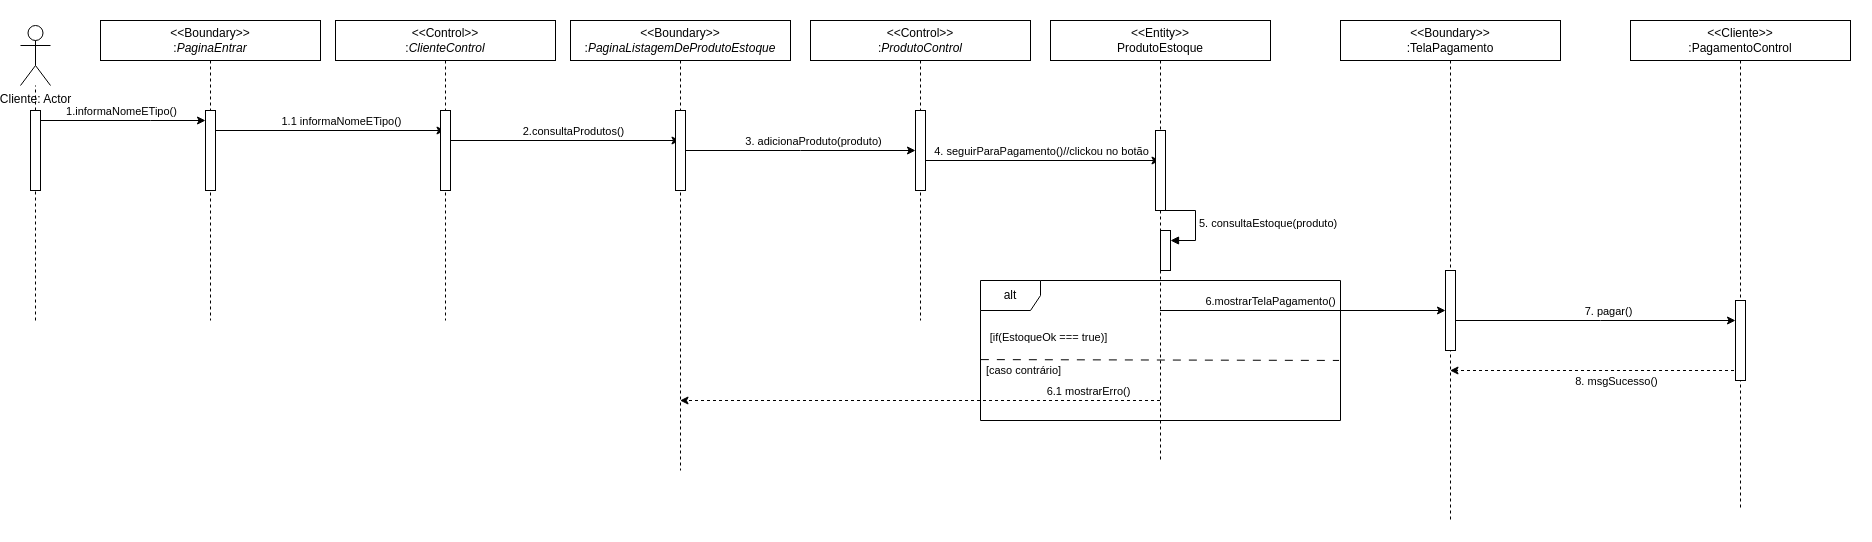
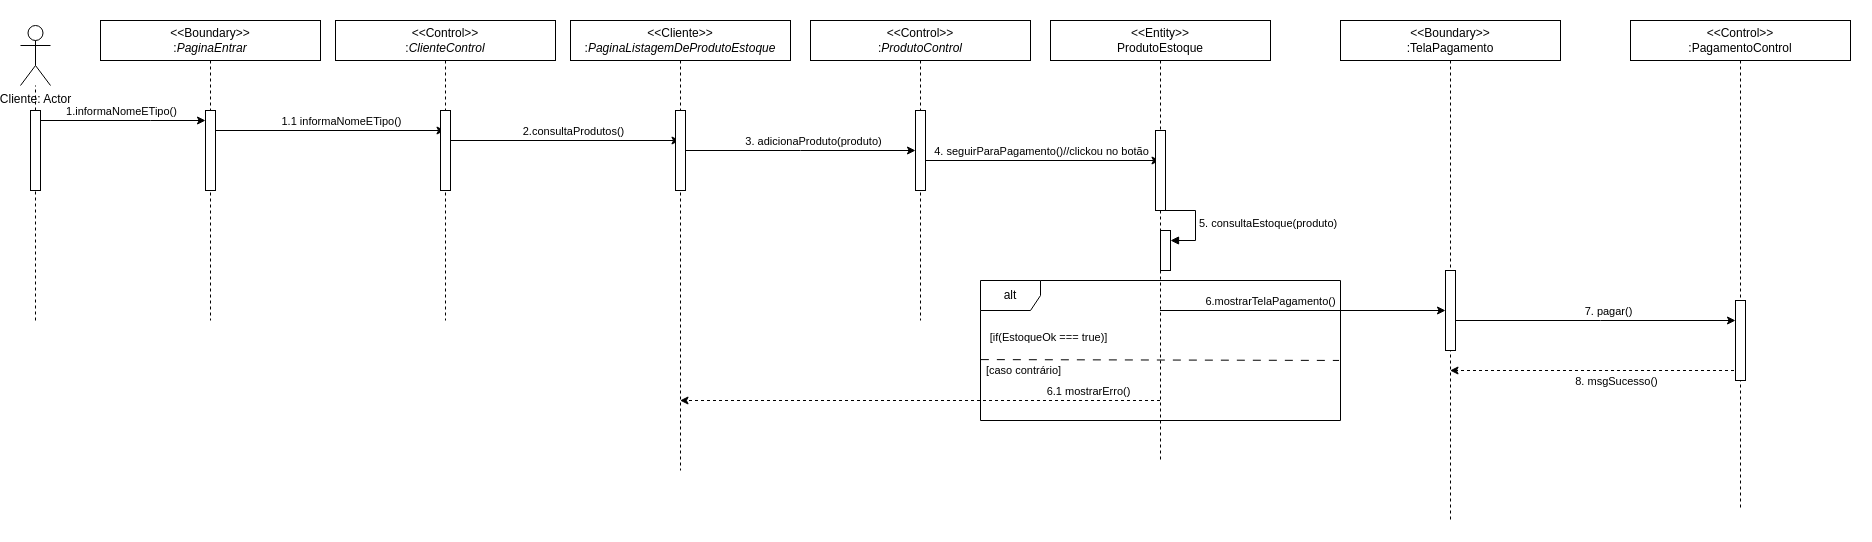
node "<<Boundary>> :PaginaListagemDeProdutoEstoque": label "<<Boundary>> :PaginaListagemDeProdutoEstoque" -> "<<Cliente>> :PaginaListagemDeProdutoEstoque"
node "<<Cliente>> :PagamentoControl": label "<<Cliente>> :PagamentoControl" -> "<<Control>> :PagamentoControl"
